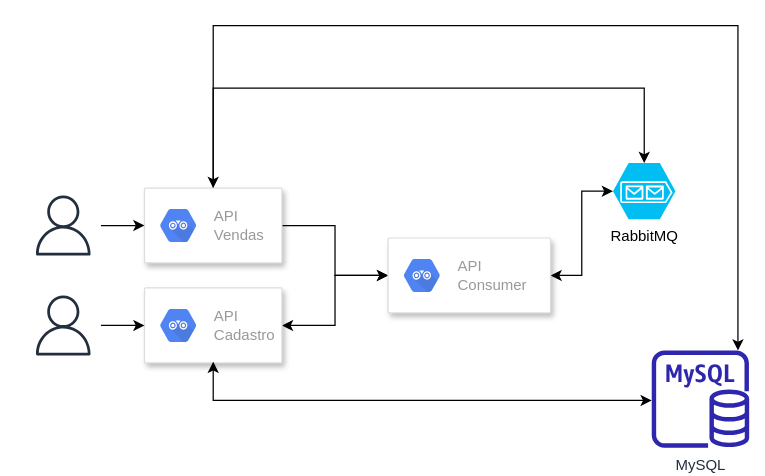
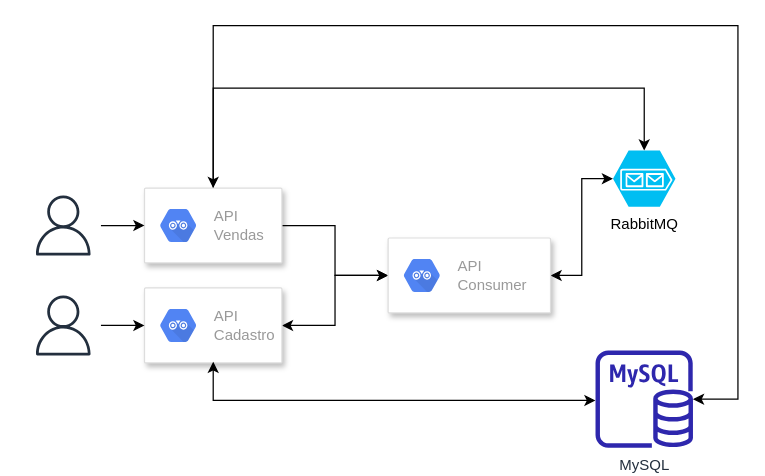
node "RabbitMQ": moved (644, 191) -> (644, 179)
node "MySQL": moved (701, 399) -> (644, 399)
